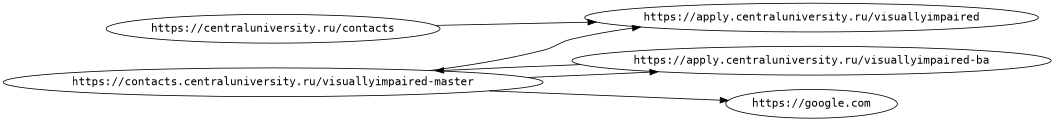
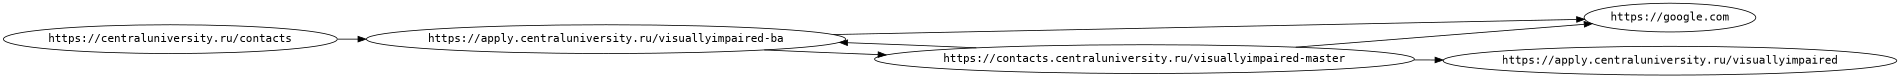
edge "https://centraluniversity.ru/contacts" -> "https://apply.centraluniversity.ru/visuallyimpaired": now "https://centraluniversity.ru/contacts" -> "https://apply.centraluniversity.ru/visuallyimpaired-ba"
edge "https://apply.centraluniversity.ru/visuallyimpaired-ba" -> "https://google.com": added
